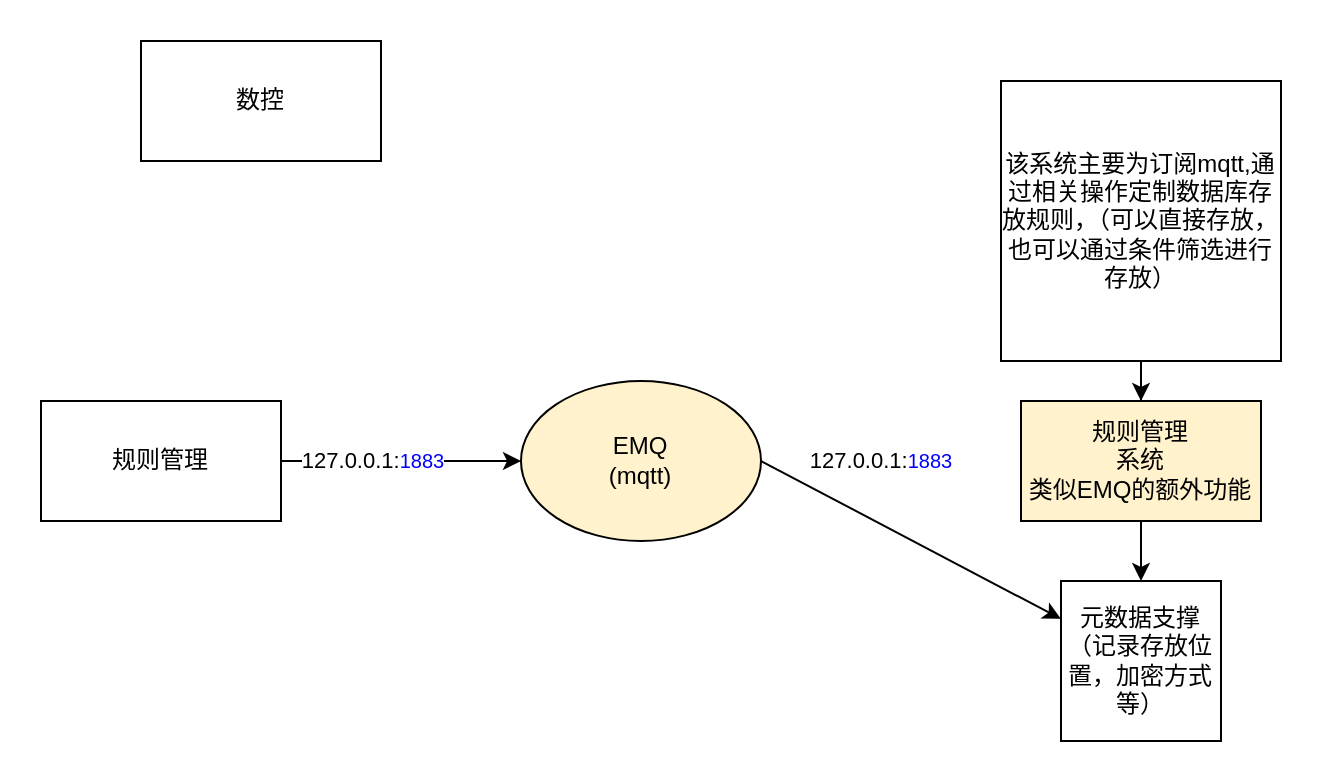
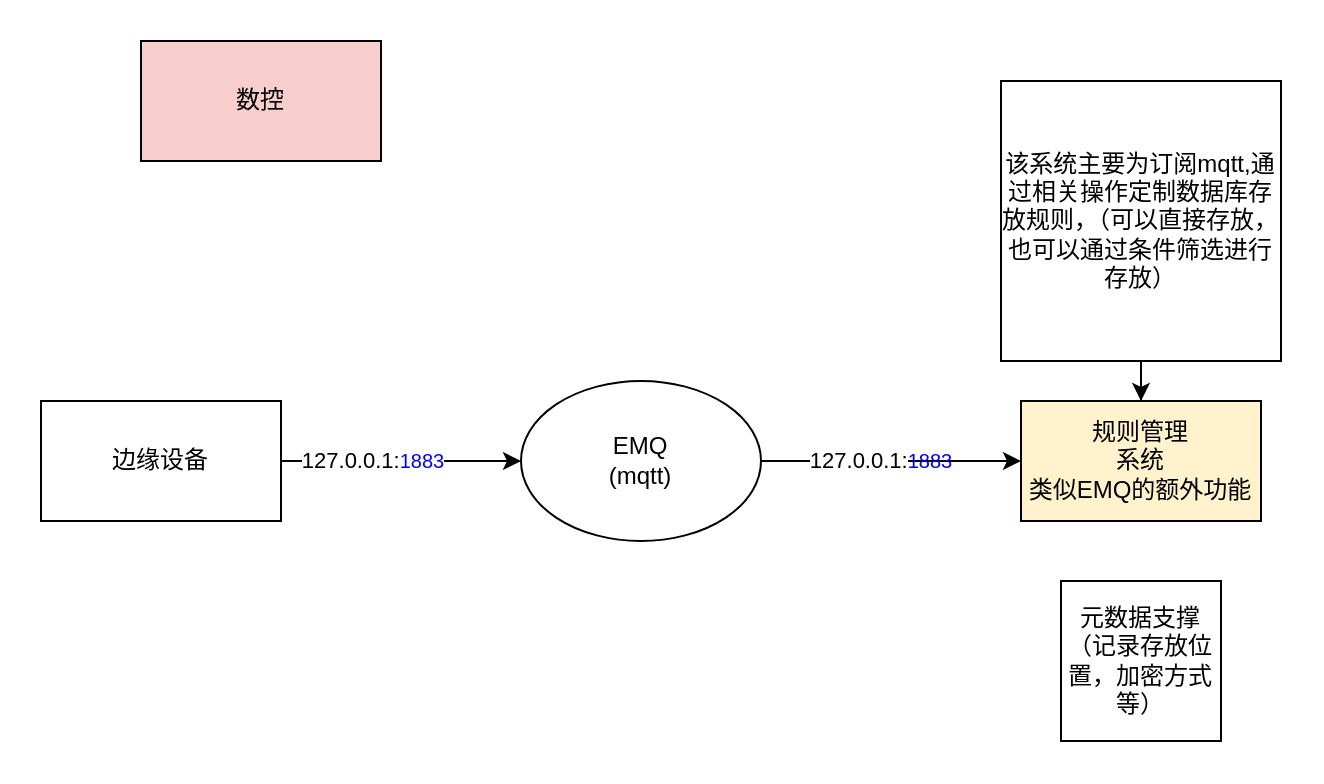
node "数控": fillcolor #ffffff -> #f8cecc
node "规则管理": label "规则管理" -> "边缘设备"
node "EMQ (mqtt)": fillcolor #fff2cc -> #ffffff
edge "EMQ (mqtt)" -> "元数据支撑（记录存放位置，加密方式等）": now "EMQ (mqtt)" -> "规则管理 系统 类似EMQ的额外功能"
edge "规则管理 系统 类似EMQ的额外功能" -> "元数据支撑（记录存放位置，加密方式等）": removed
